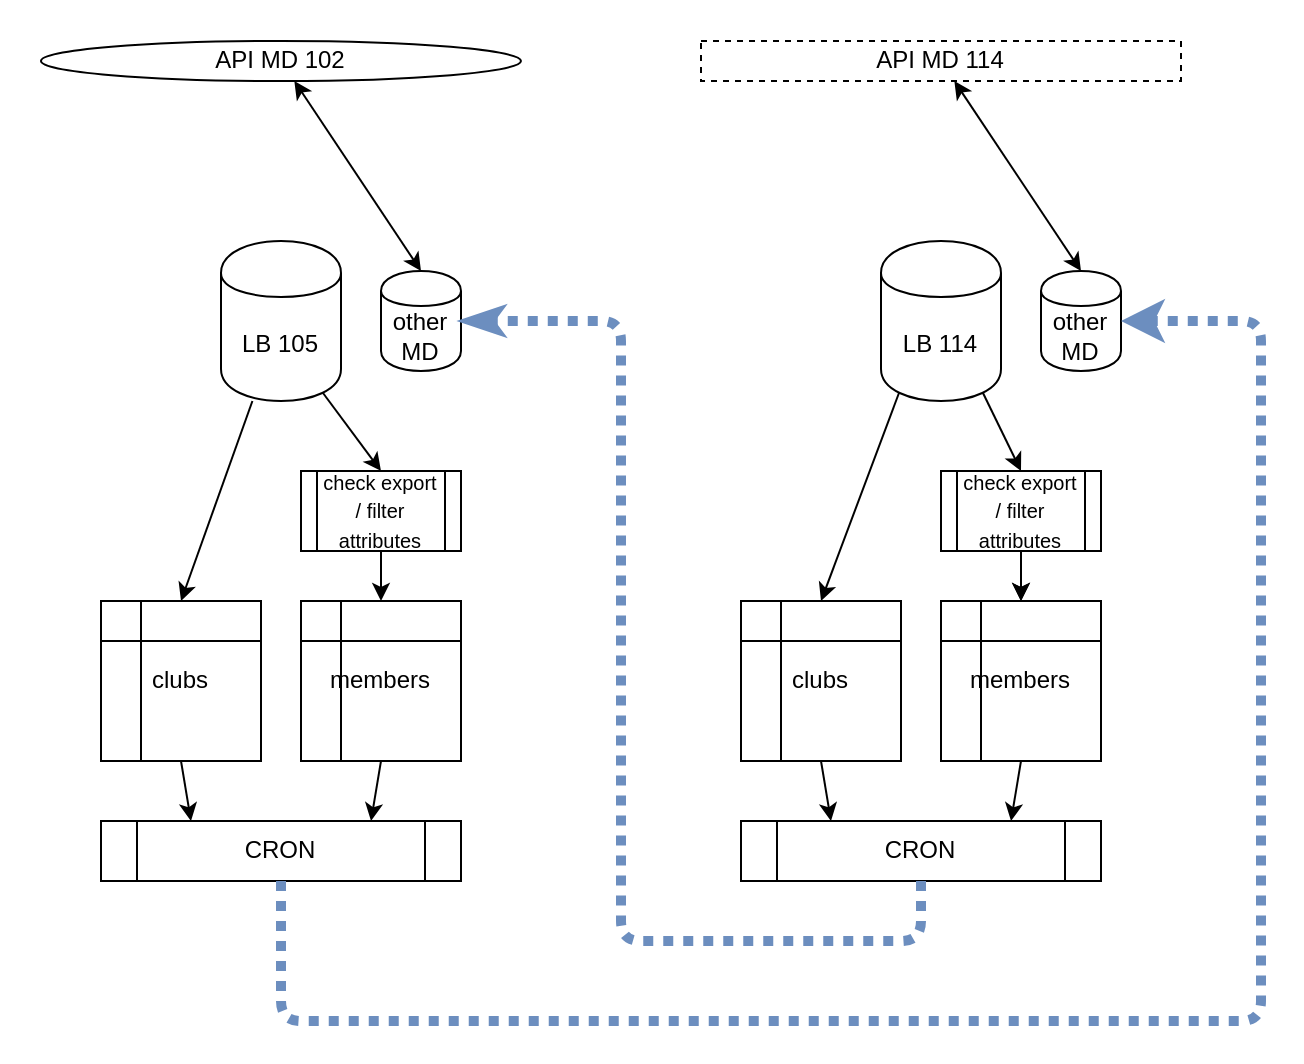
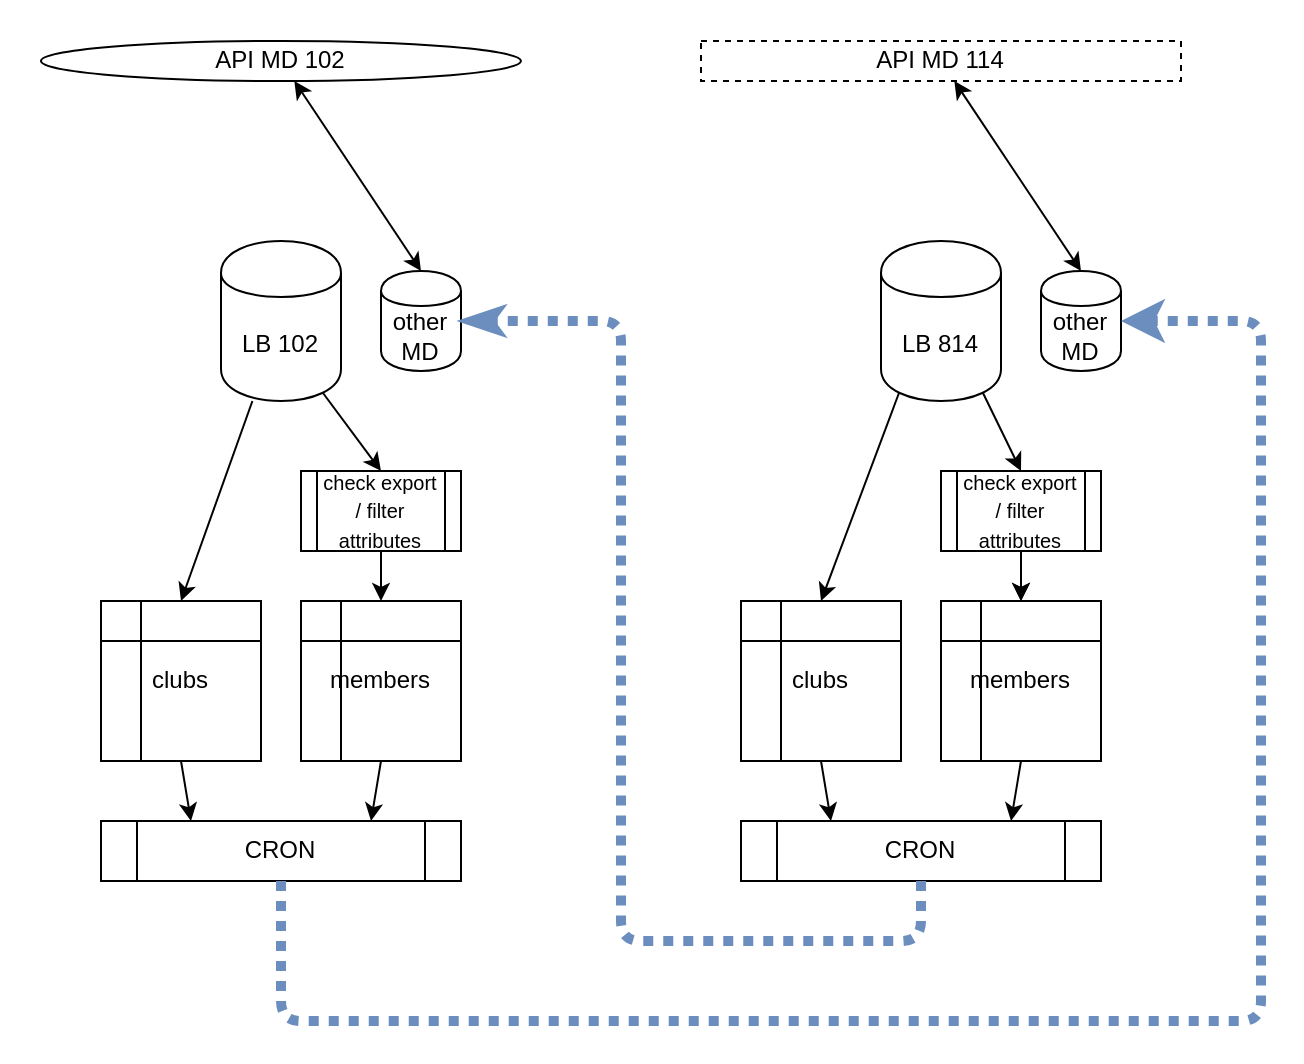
node "LB 105": label "LB 105" -> "LB 102"
node "LB 114": label "LB 114" -> "LB 814"
